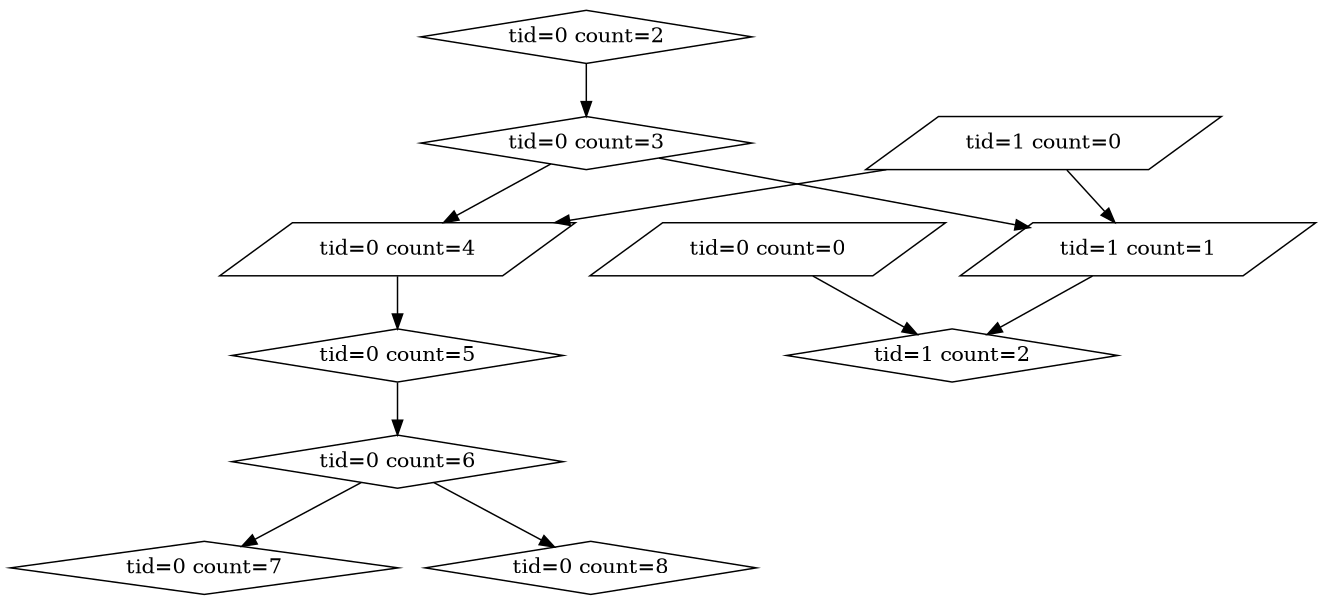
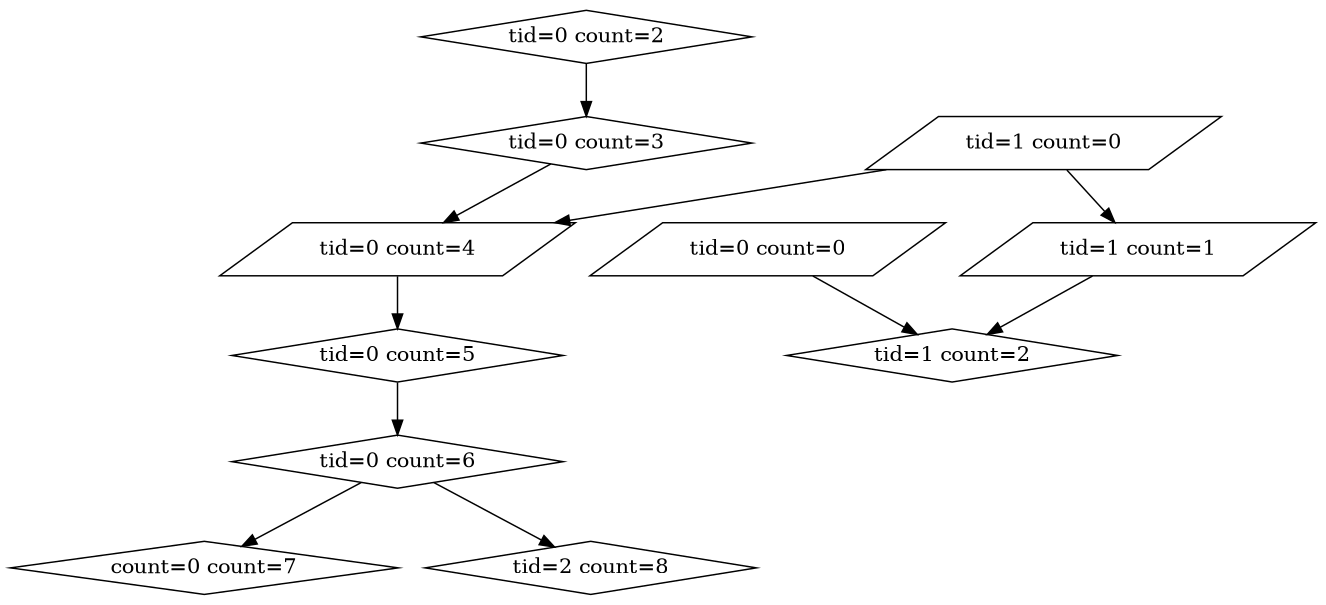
edge "tid=0 count=3" -> "tid=1 count=1": removed
node "tid=0 count=7": label "tid=0 count=7" -> "count=0 count=7"
node "tid=0 count=8": label "tid=0 count=8" -> "tid=2 count=8"
